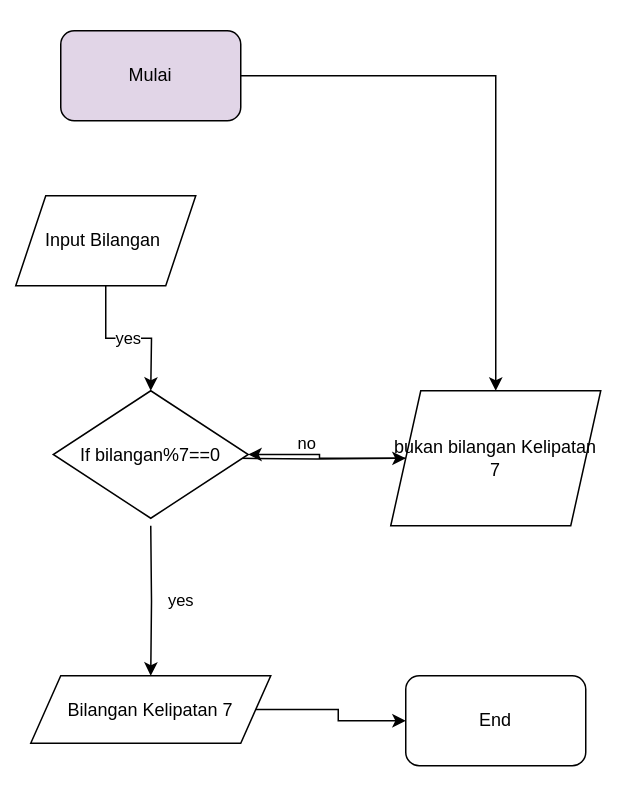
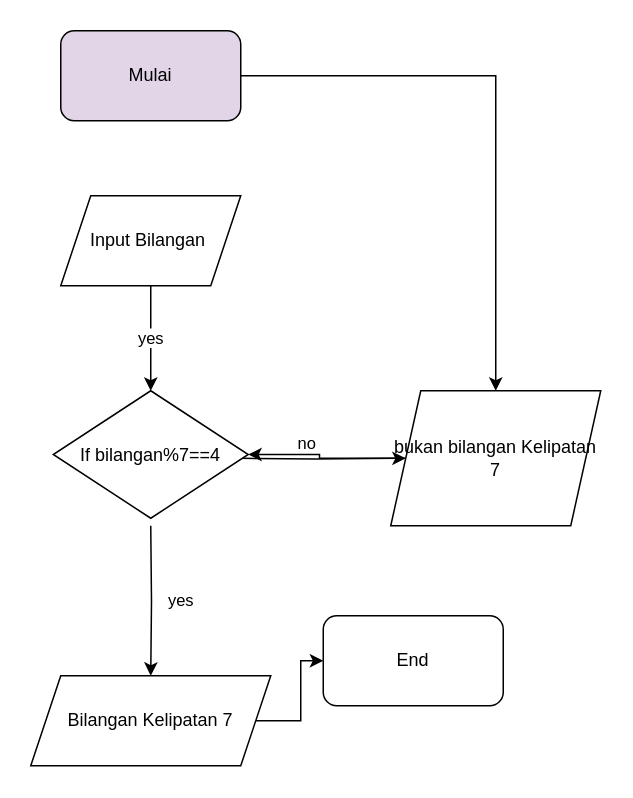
node "Input Bilangan": moved (106, 241) -> (151, 241)
node "If bilangan%7==0": label "If bilangan%7==0" -> "If bilangan%7==4"
node "Bilangan Kelipatan 7": size 240x68 -> 240x90
node "End": moved (496, 721) -> (413, 661)
